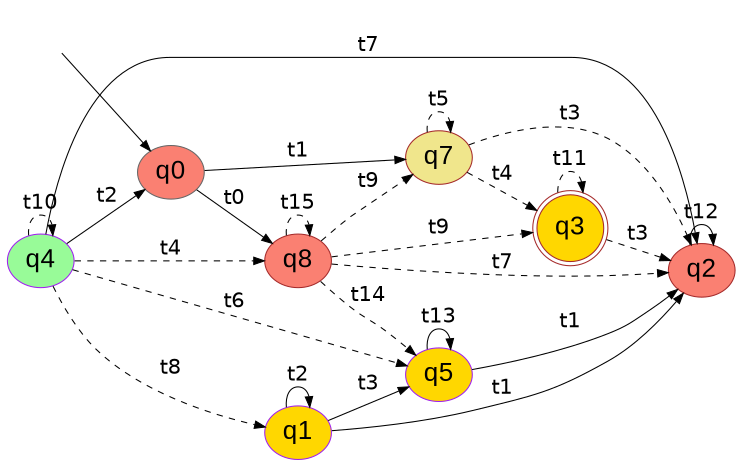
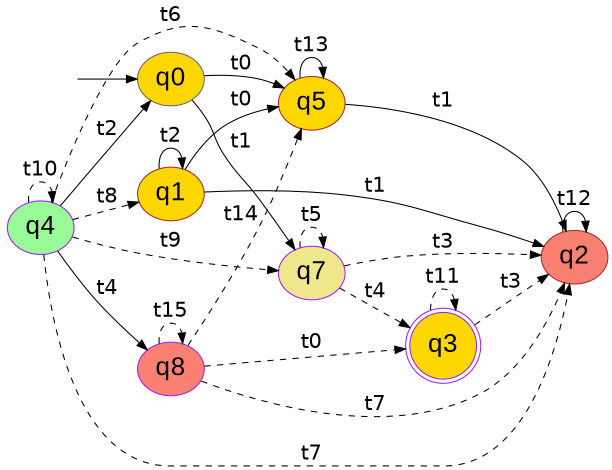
edge "q4" -> "q2": style solid -> dashed
node "q7": color brown -> purple
node "q0": fillcolor salmon -> gold
edge "q8" -> "q7": now "q4" -> "q7"
edge "q0" -> "q8": now "q0" -> "q5"
edge "q8" -> "q3": label "t9" -> "t0"
node "q3": color brown -> purple
edge "q4" -> "q8": style dashed -> solid
node "q8": color brown -> purple
node "q5": color purple -> brown
edge "q1" -> "q5": label "t3" -> "t0"
node "q1": color purple -> brown
